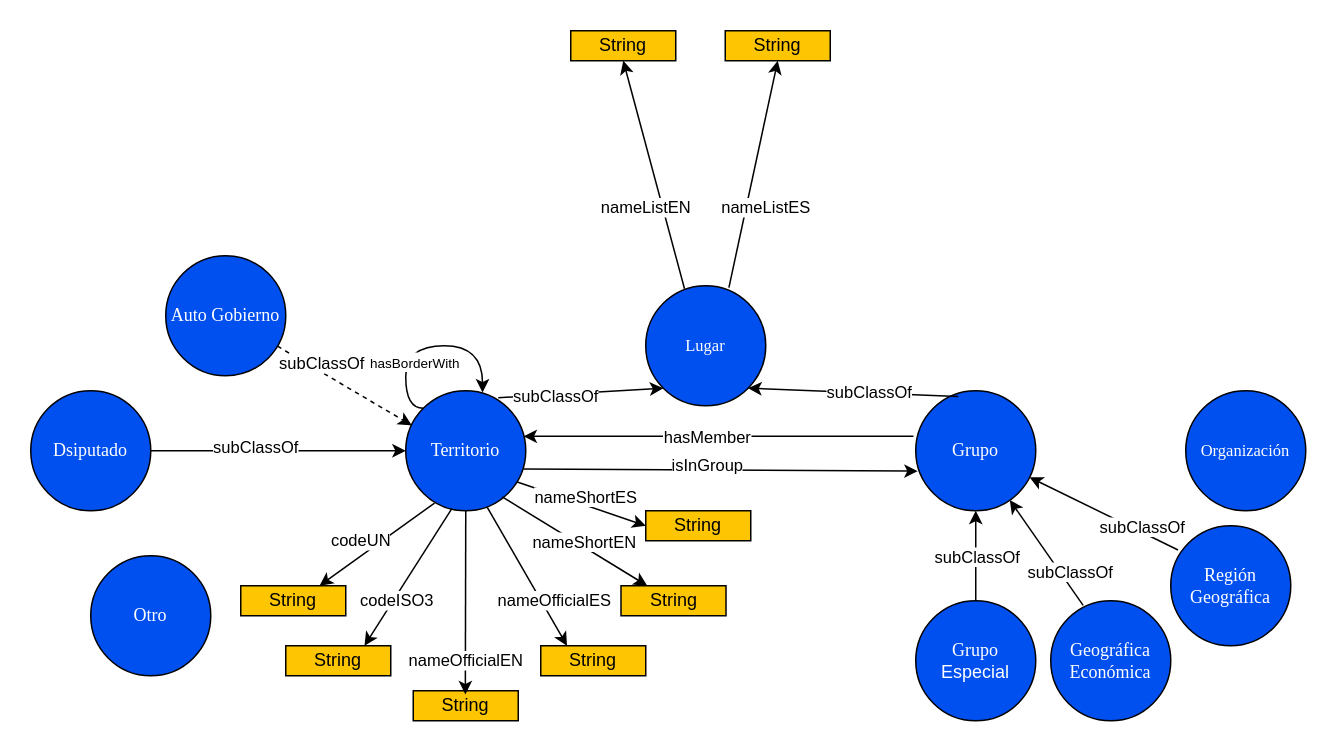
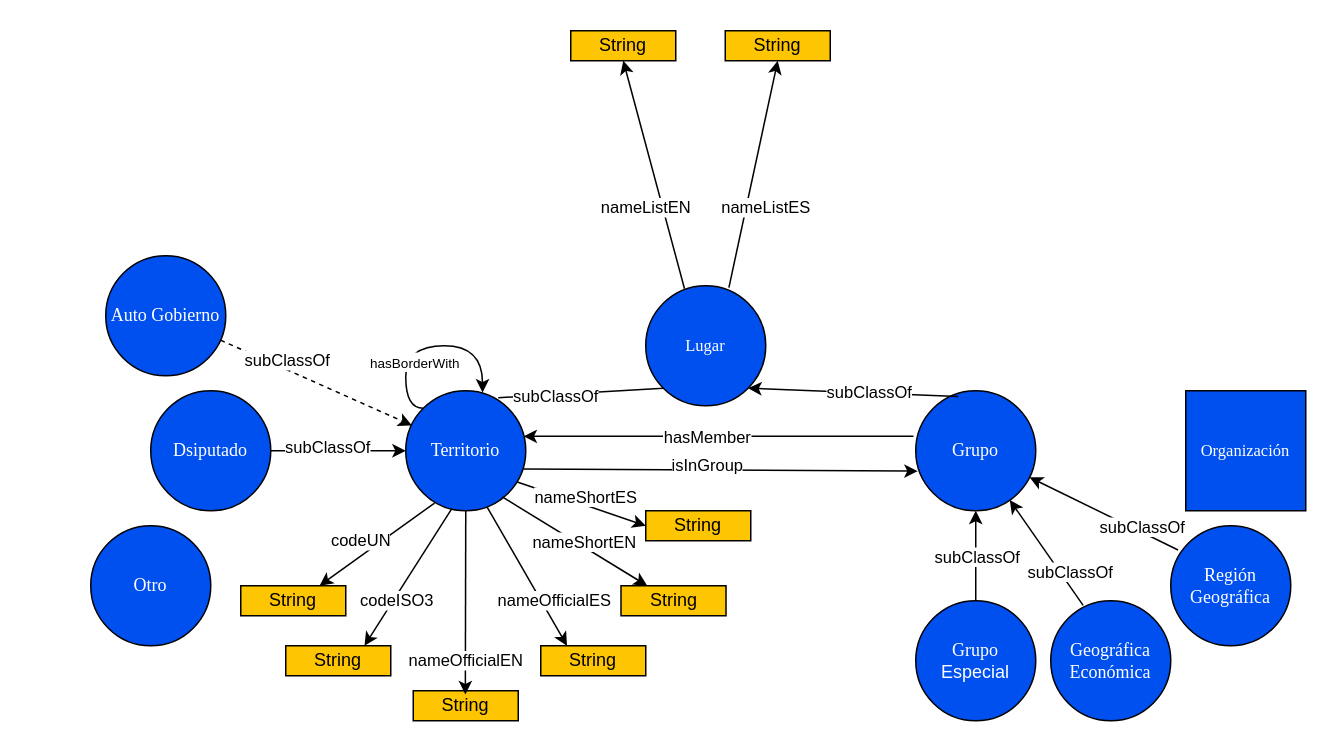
node "Auto Gobierno": moved (226, 316) -> (166, 316)
edge "Territorio" -> "Lugar": arrowhead classic -> none
node "Dsiputado": moved (91, 451) -> (211, 451)
node "Organización": shape ellipse -> rectangle
node "Otro": moved (151, 616) -> (151, 586)
